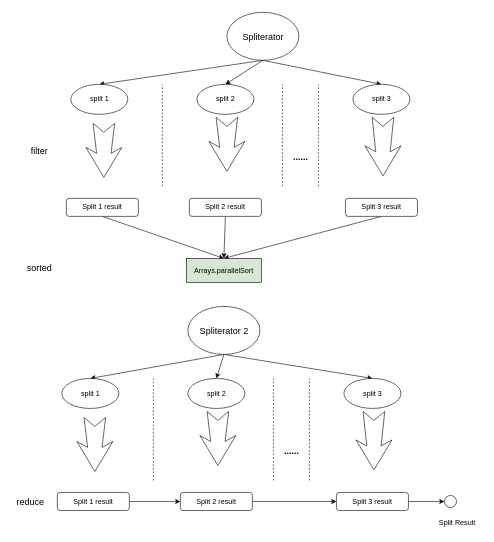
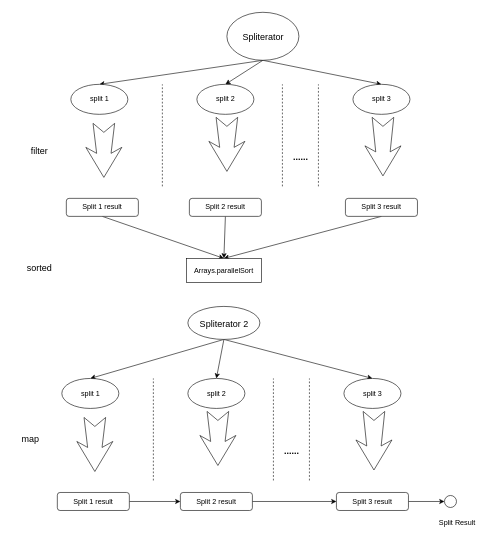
node "Arrays.parallelSort": fillcolor #d5e8d4 -> #ffffff
node "Spliterator 2": size 72x48 -> 72x33
node "map": added
node "reduce": removed
